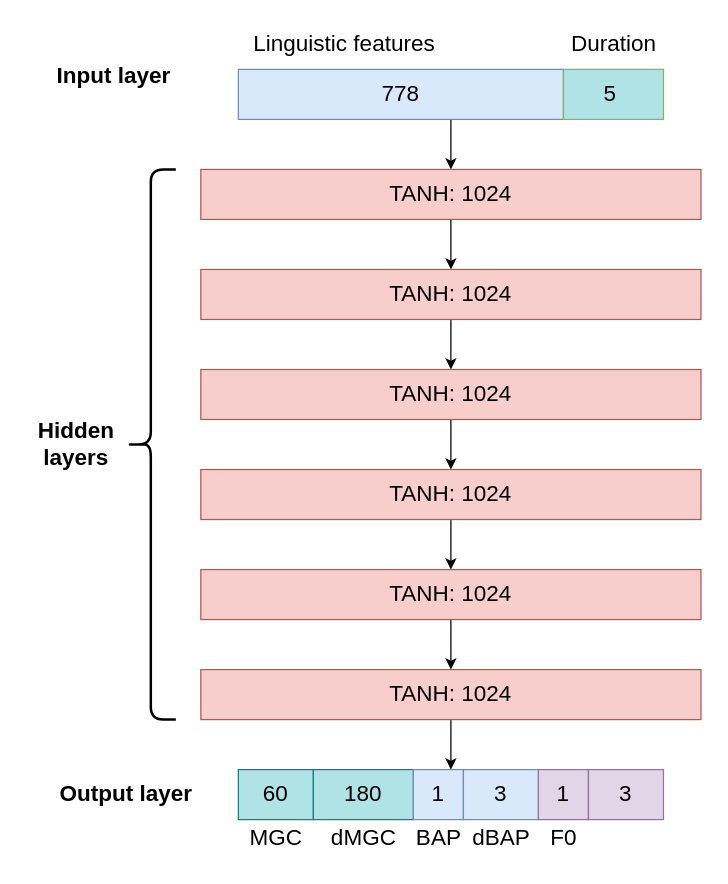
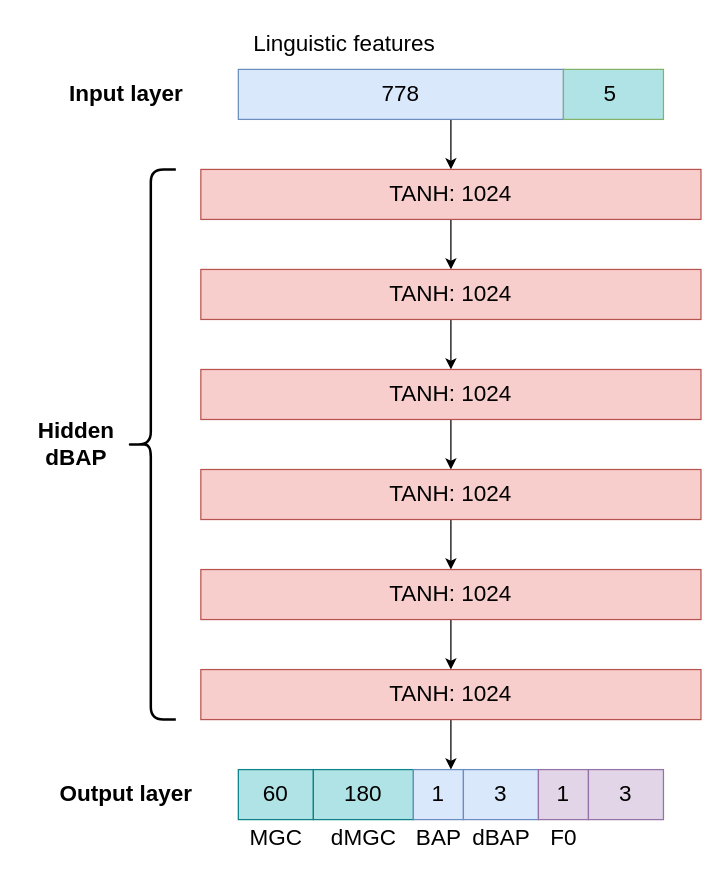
node "Duration": removed
node "Input layer": moved (113, 76) -> (126, 94)
node "Hidden layers": label "Hidden layers" -> "Hidden dBAP"
